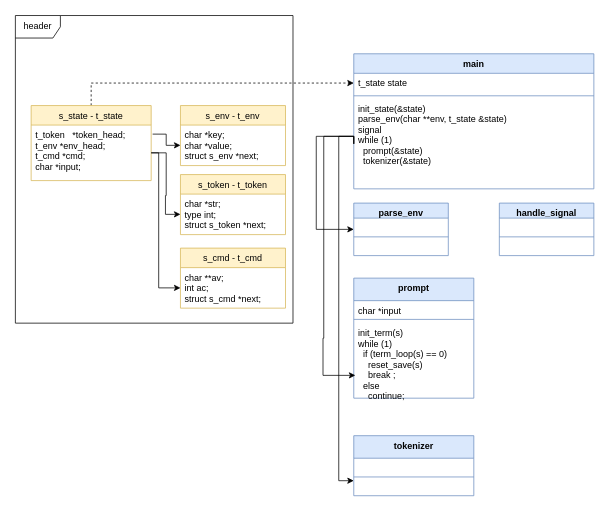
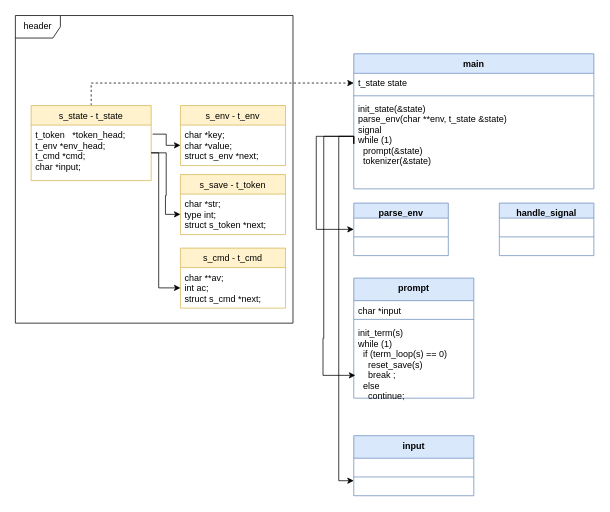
node "s_token - t_token": label "s_token - t_token" -> "s_save - t_token"
node "tokenizer": label "tokenizer" -> "input"
